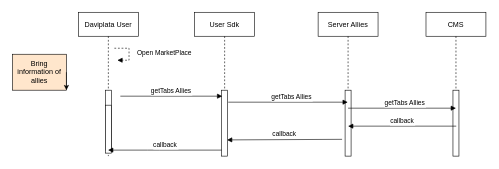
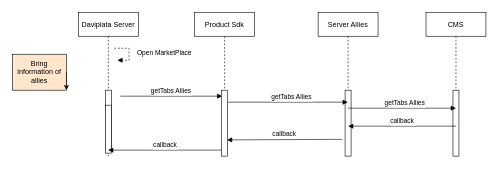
node "Daviplata User": label "Daviplata User" -> "Daviplata Server"
node "User Sdk": label "User Sdk" -> "Product Sdk"
